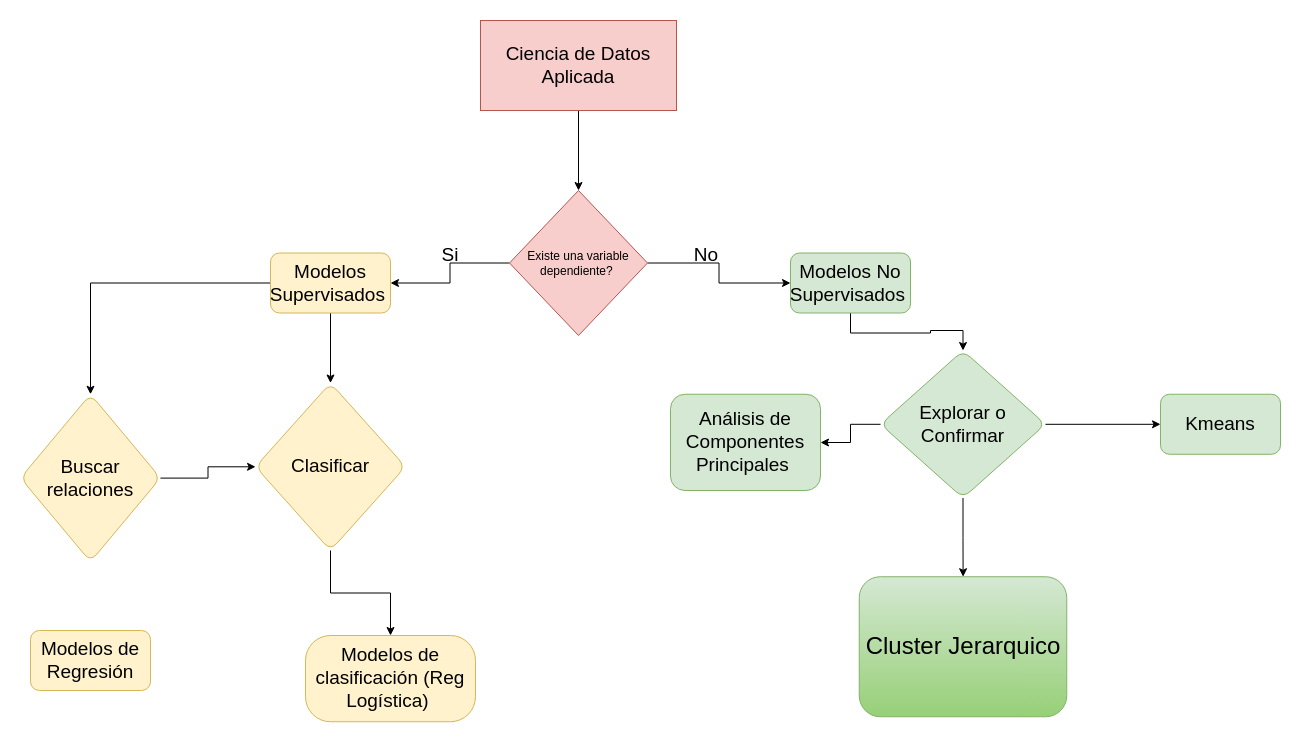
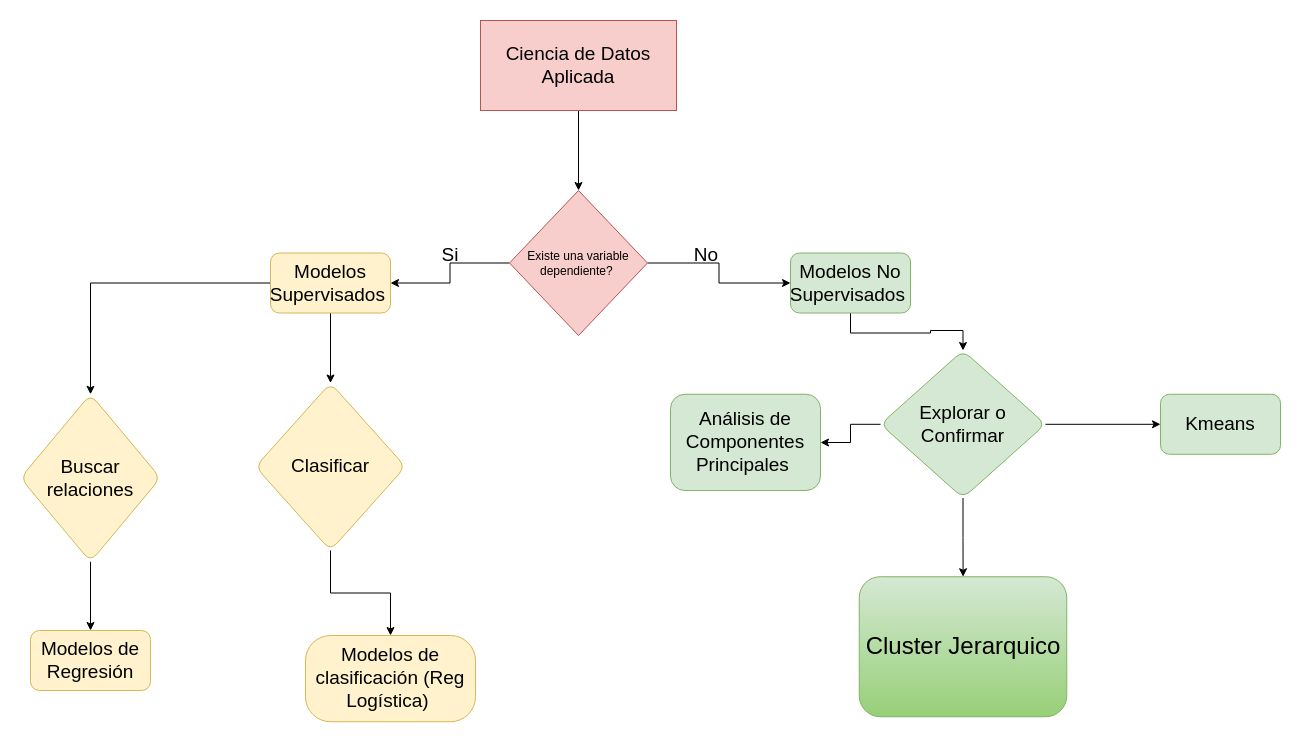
edge "Buscar relaciones" -> "Clasificar": now "Buscar relaciones" -> "Modelos de Regresión"
